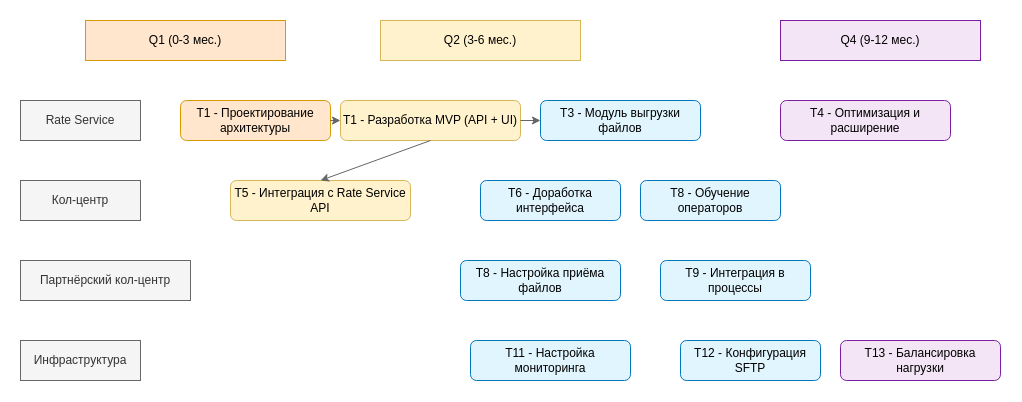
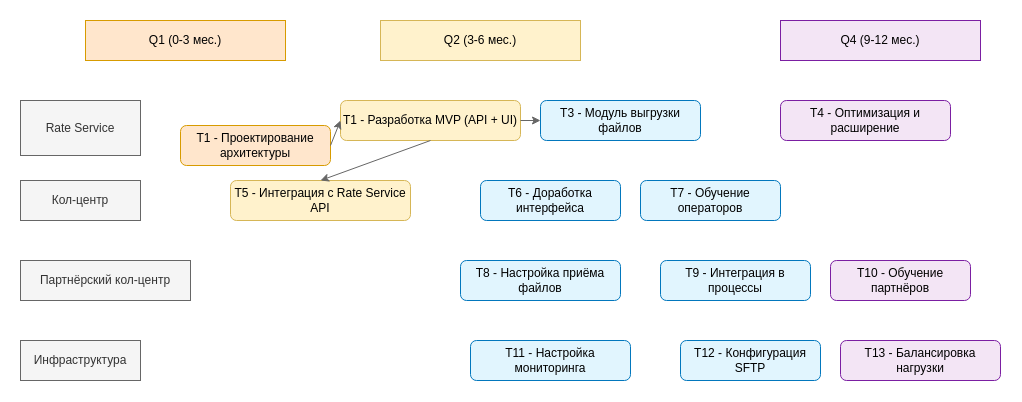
node "Rate Service": size 120x40 -> 120x55
node "T1 - Проектирование архитектуры": moved (256, 121) -> (256, 146)
node "T8 - Обучение операторов": label "T8 - Обучение операторов" -> "T7 - Обучение операторов"
node "T10 - Обучение партнёров": added
